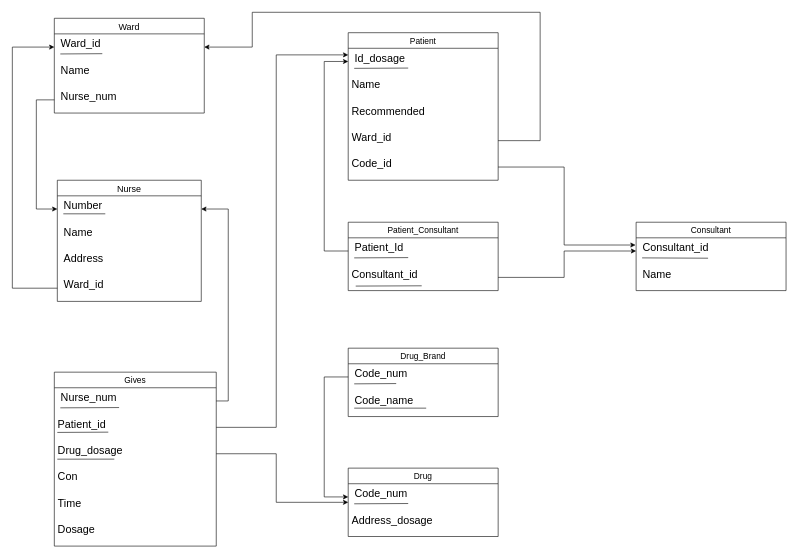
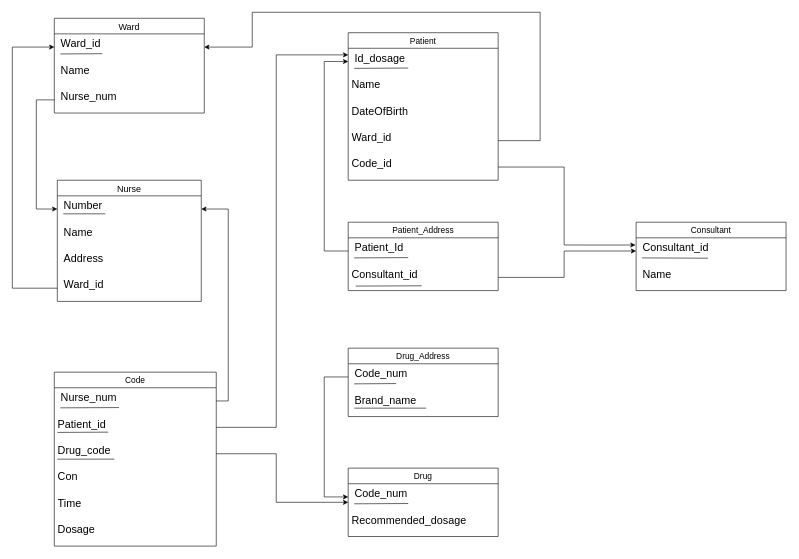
node "Recommended": label "Recommended" -> "DateOfBirth"
node "Patient_Consultant": label "Patient_Consultant" -> "Patient_Address"
node "Drug_Brand": label "Drug_Brand" -> "Drug_Address"
node "Gives": label "Gives" -> "Code"
node "Code_name": label "Code_name" -> "Brand_name"
node "Drug_dosage": label "Drug_dosage" -> "Drug_code"
node "Address_dosage": label "Address_dosage" -> "Recommended_dosage"
